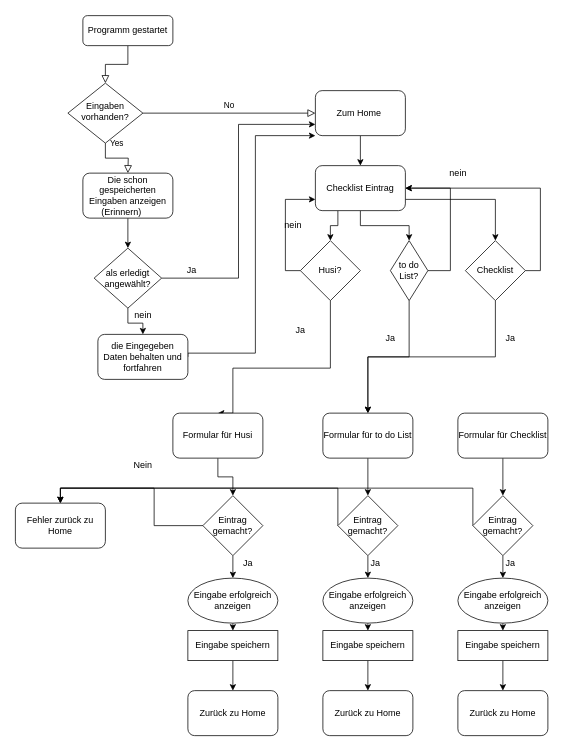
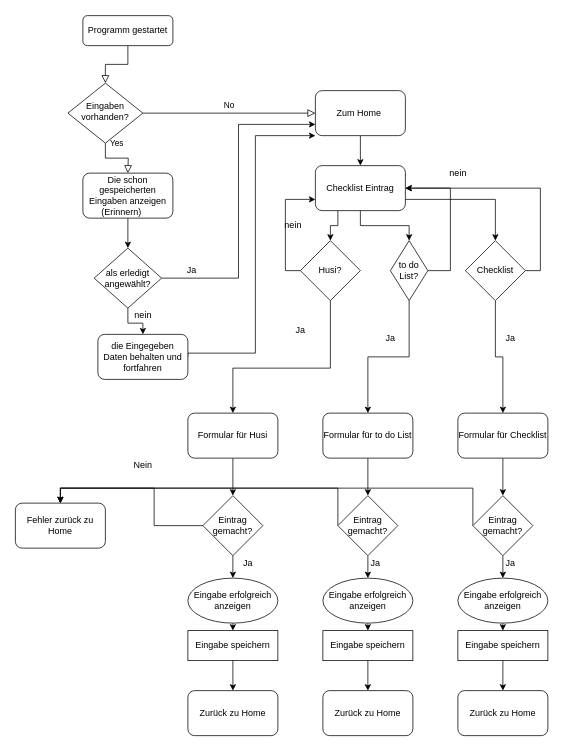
edge "Checklist" -> "Formular für to do List": now "Checklist" -> "Formular für Checklist"
node "Formular für Husi": moved (218, 435) -> (233, 435)
